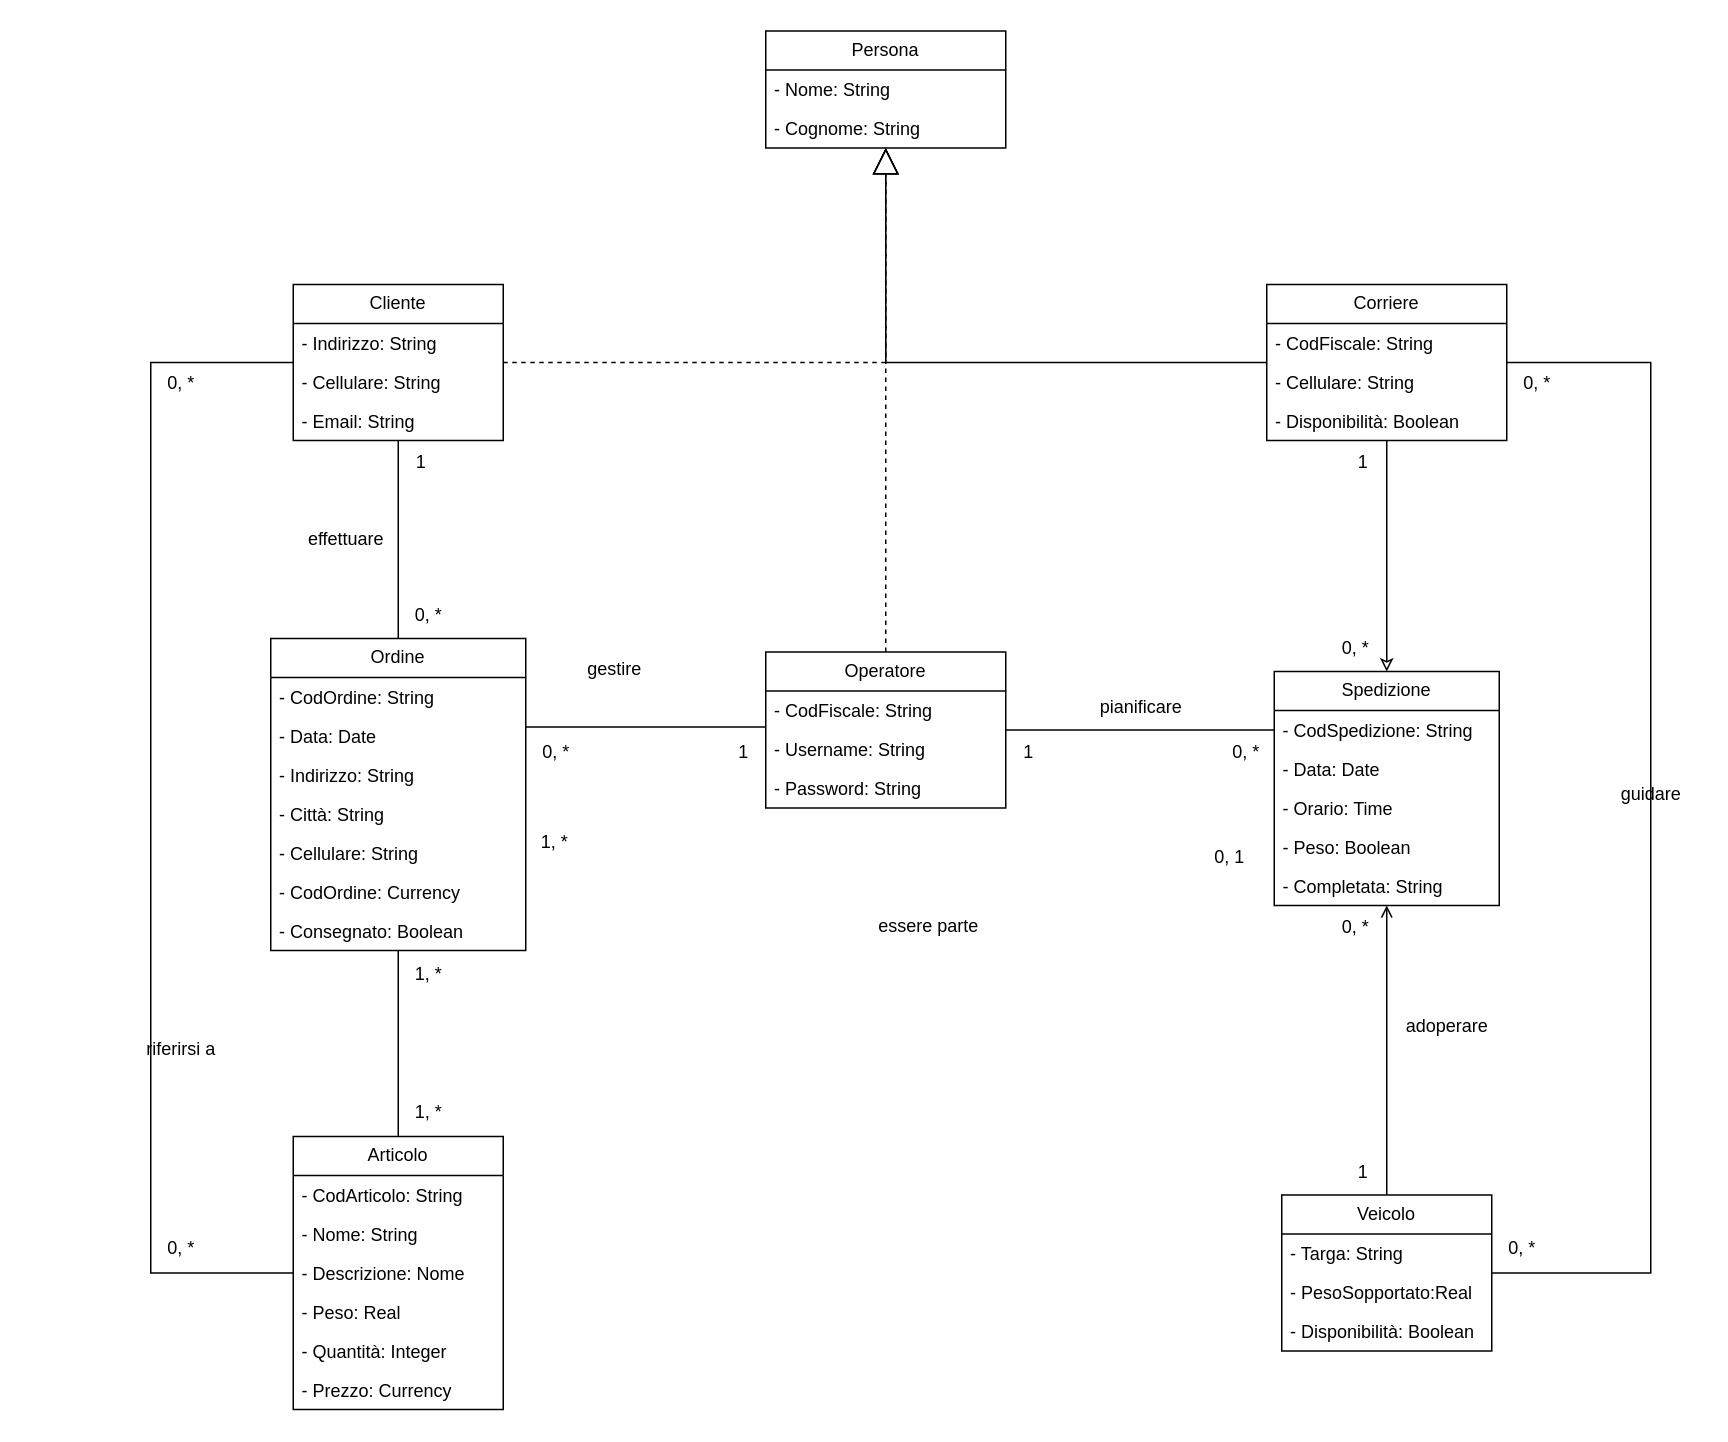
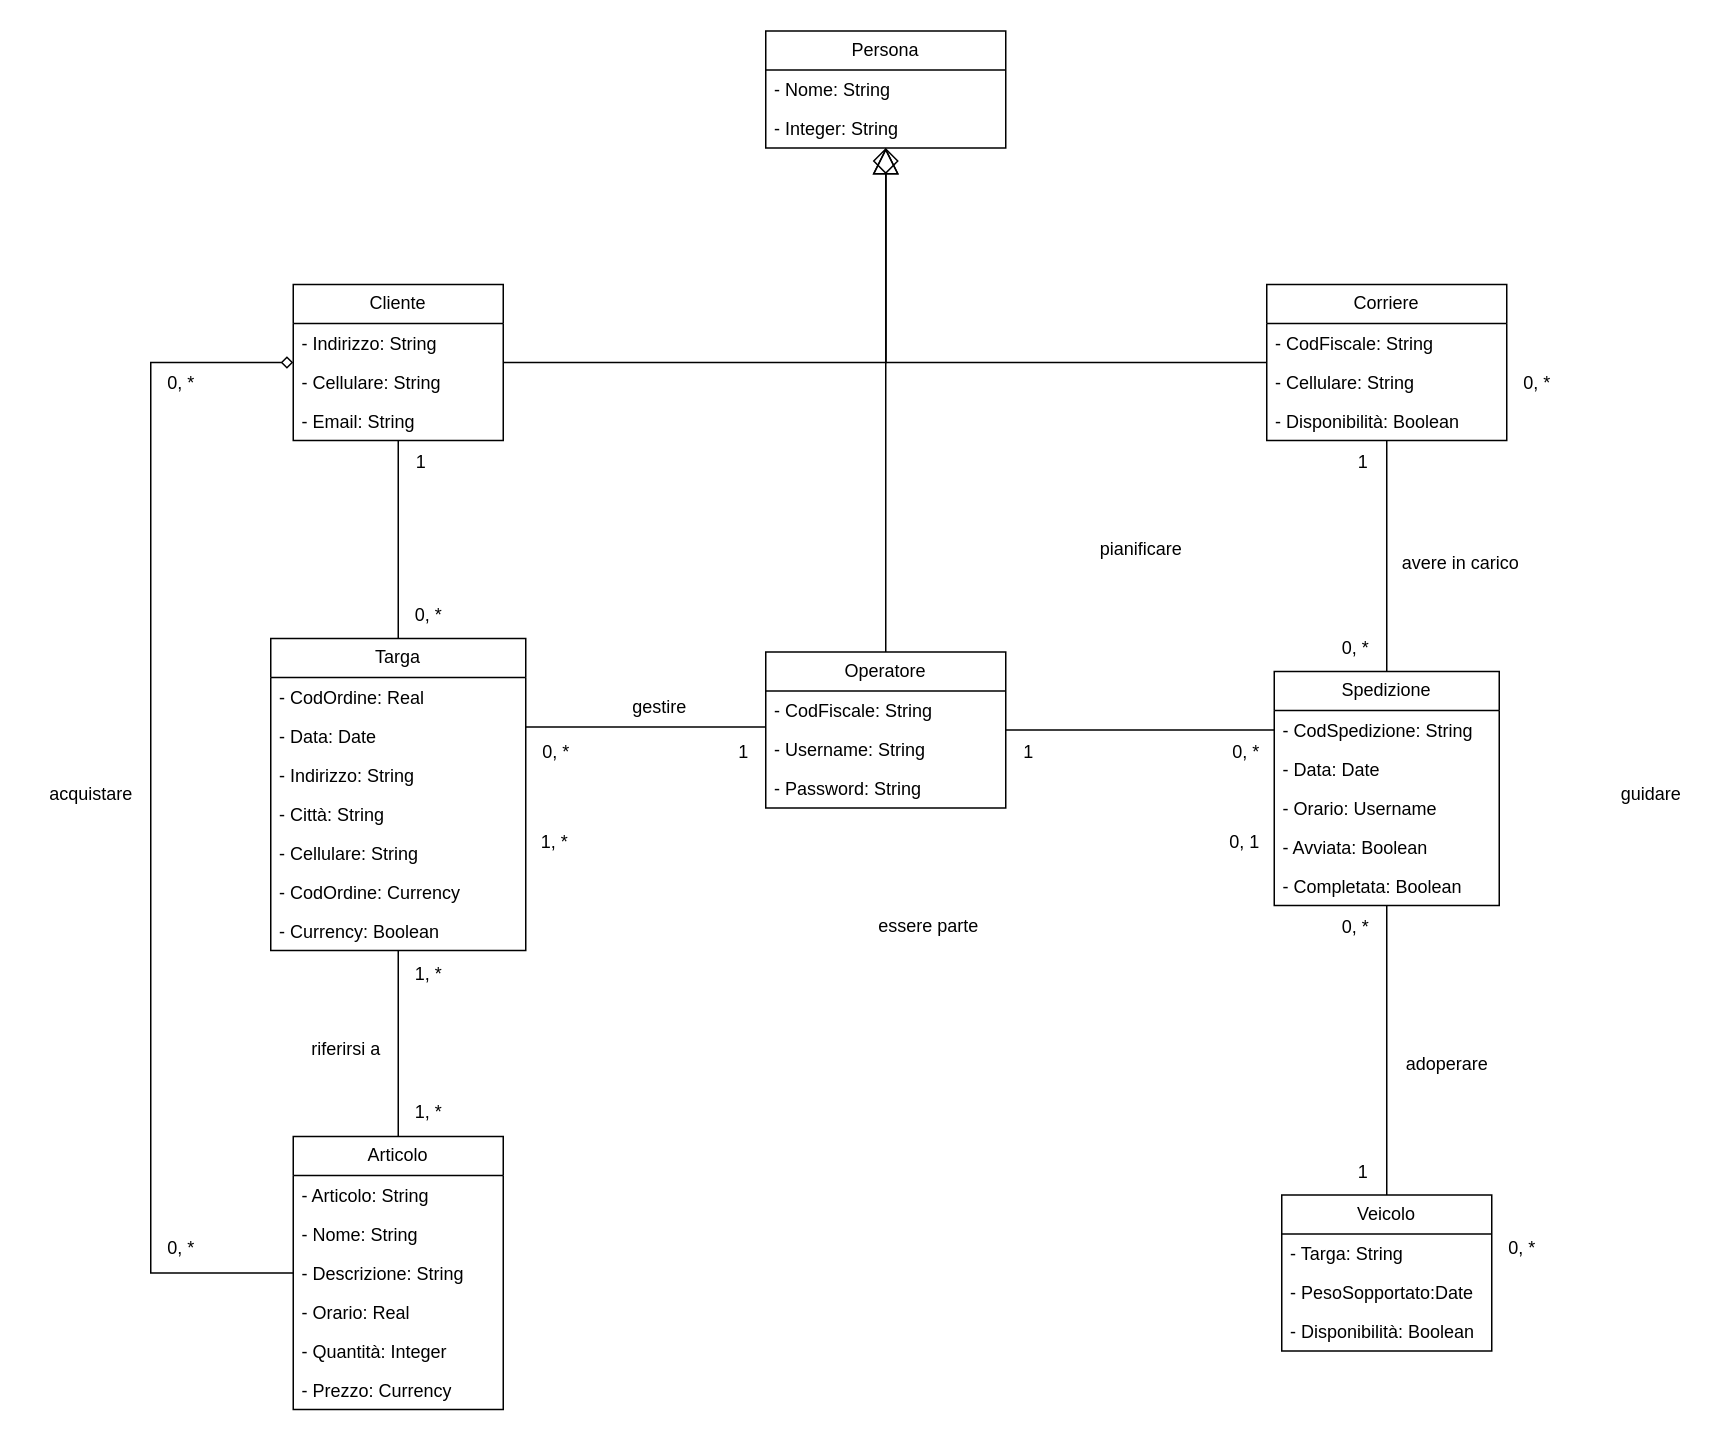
node "- Cognome: String": label "- Cognome: String" -> "- Integer: String"
edge "Cliente" -- "Articolo": arrowhead none -> diamond
edge "Cliente" -> "Persona": style dashed -> solid
edge "Corriere" -> "Persona": arrowhead block -> diamond
edge "Operatore" -> "Persona": style dashed -> solid
node "effettuare": removed
node "avere in carico": added
node "Ordine": label "Ordine" -> "Targa"
edge "Corriere" -> "Spedizione": arrowhead classic -> none
node "gestire": moved (614, 670) -> (659, 707)
node "- CodOrdine: String": label "- CodOrdine: String" -> "- CodOrdine: Real"
node "pianificare": moved (1141, 707) -> (1141, 550)
node "acquistare": added
node "- Orario: Time": label "- Orario: Time" -> "- Orario: Username"
edge "Corriere" -- "Veicolo": removed
node "- Peso: Boolean": label "- Peso: Boolean" -> "- Avviata: Boolean"
node "0, 1": moved (1229, 857) -> (1244, 842)
node "- Completata: String": label "- Completata: String" -> "- Completata: Boolean"
edge "Veicolo" -> "Spedizione": arrowhead open -> none
node "- Consegnato: Boolean": label "- Consegnato: Boolean" -> "- Currency: Boolean"
node "adoperare": moved (1447, 1027) -> (1447, 1064)
node "riferirsi a": moved (181, 1049) -> (346, 1049)
node "- CodArticolo: String": label "- CodArticolo: String" -> "- Articolo: String"
node "- Descrizione: Nome": label "- Descrizione: Nome" -> "- Descrizione: String"
node "- PesoSopportato:Real": label "- PesoSopportato:Real" -> "- PesoSopportato:Date"
node "- Peso: Real": label "- Peso: Real" -> "- Orario: Real"
